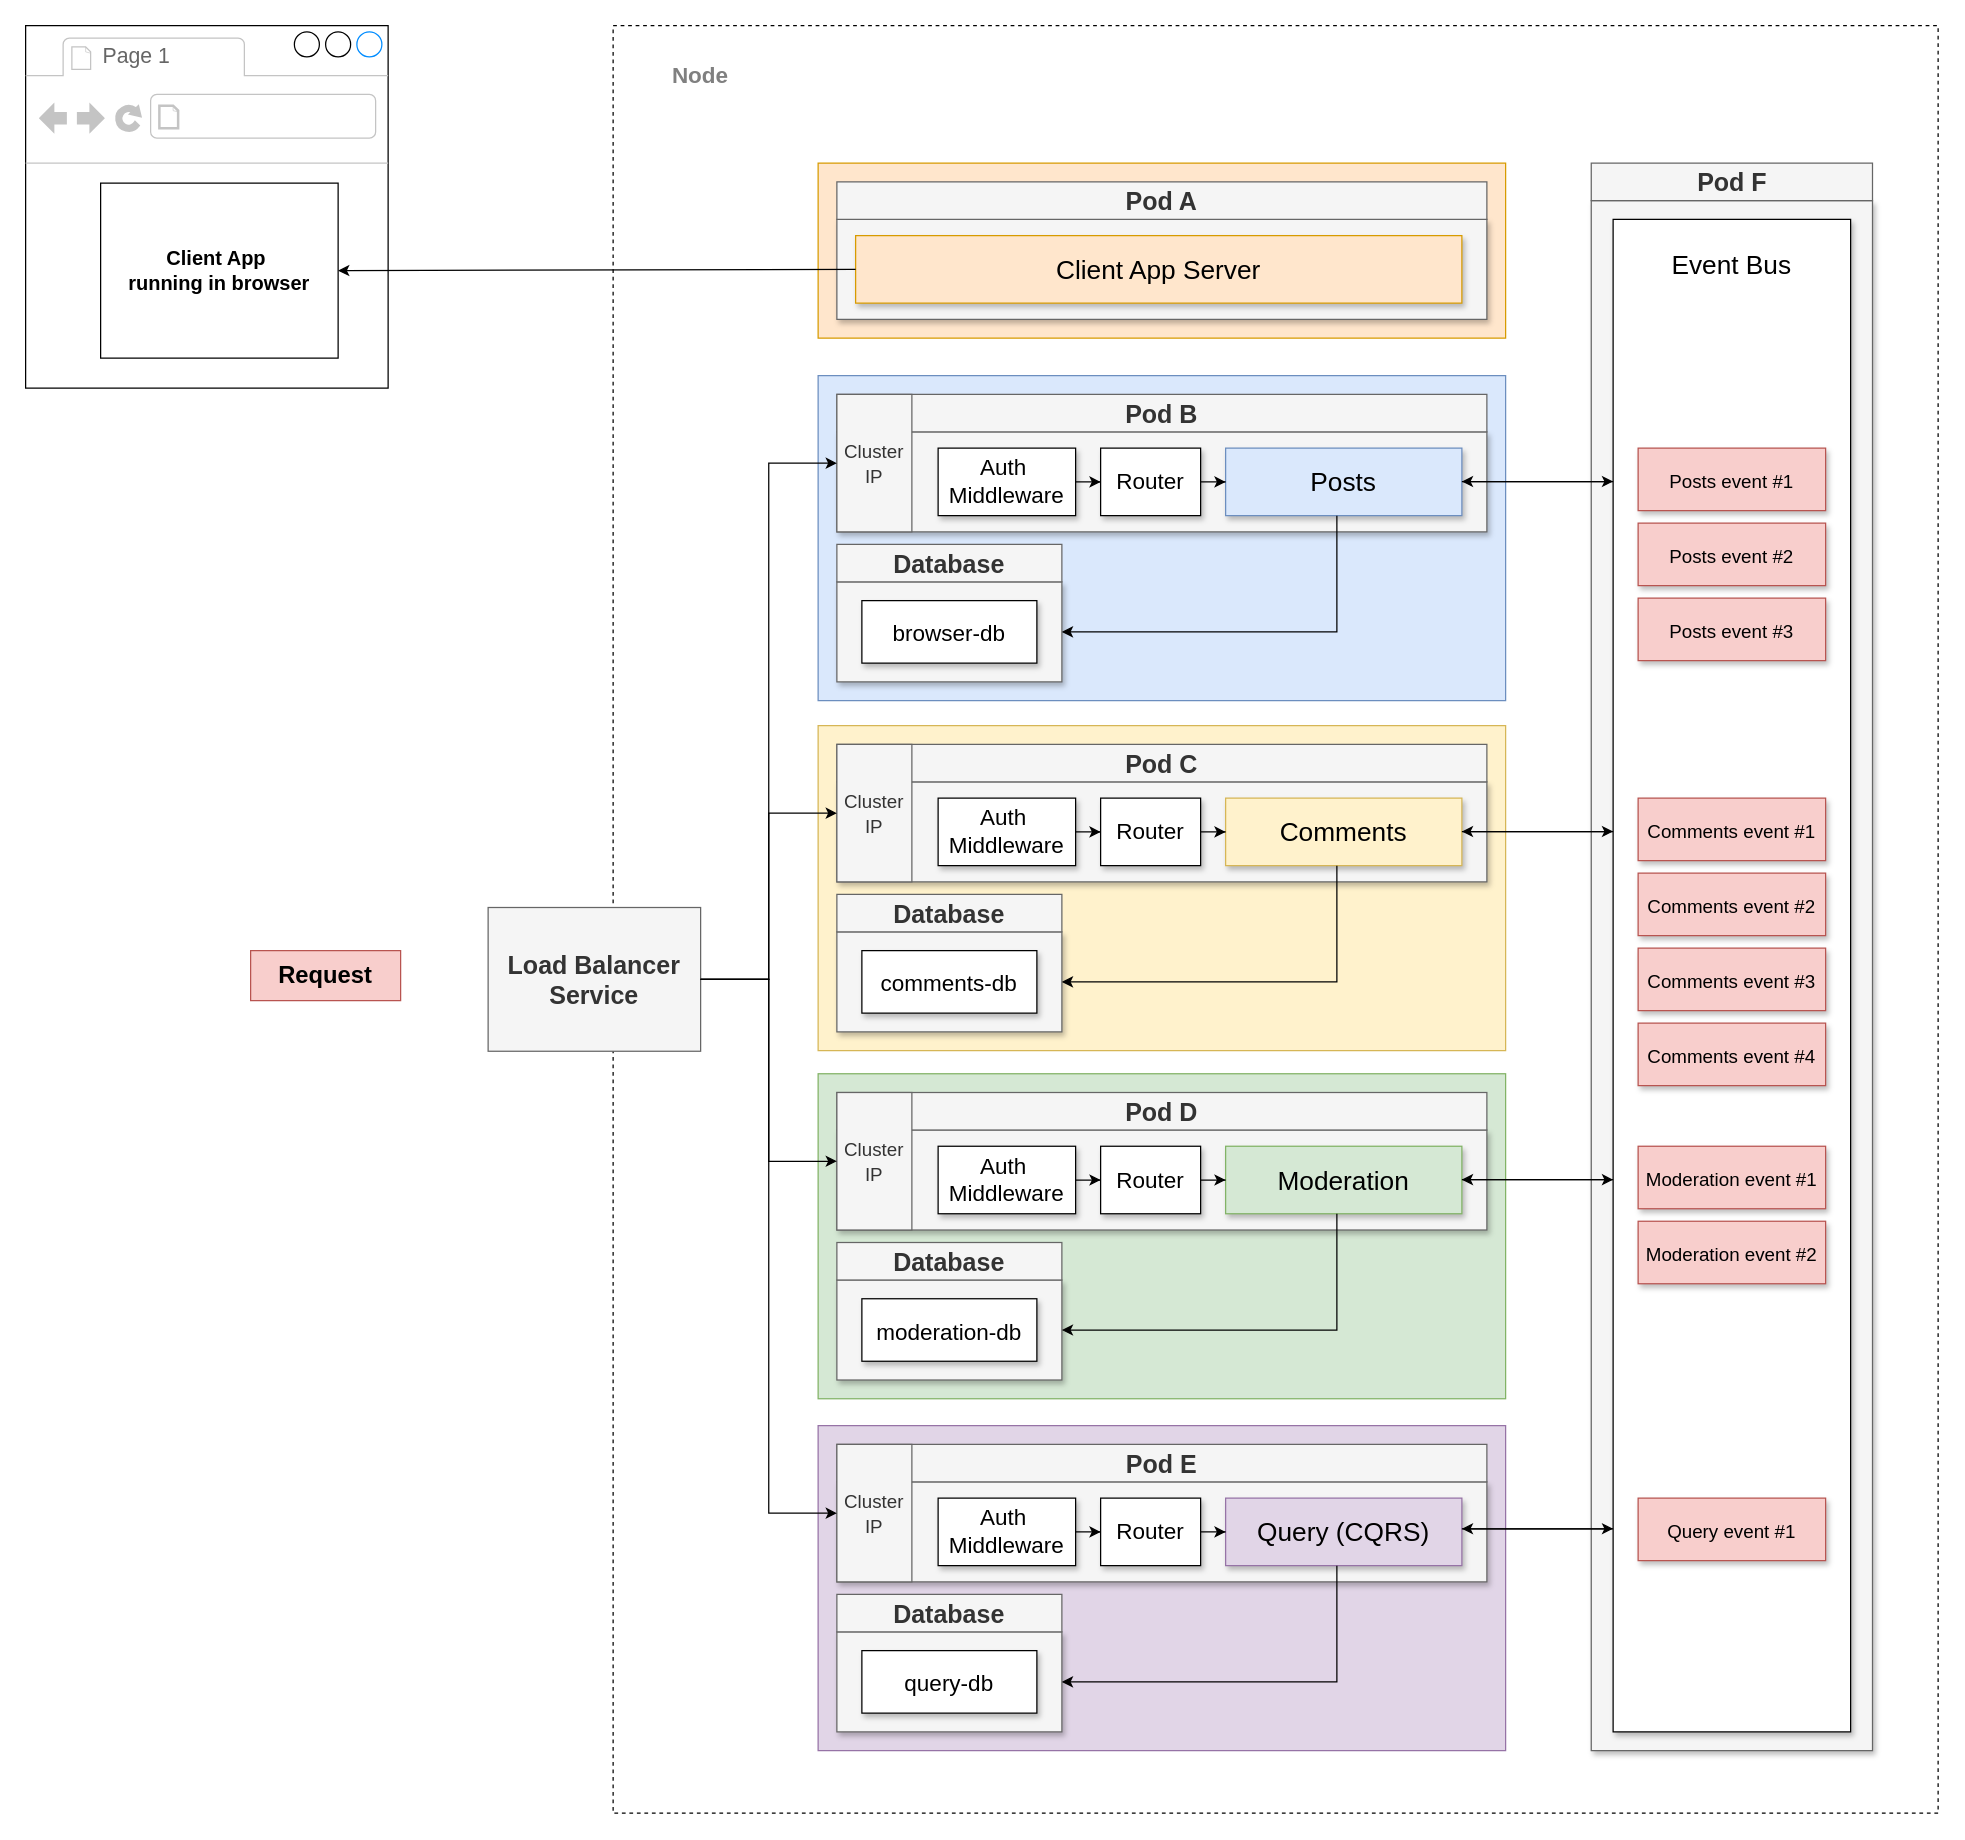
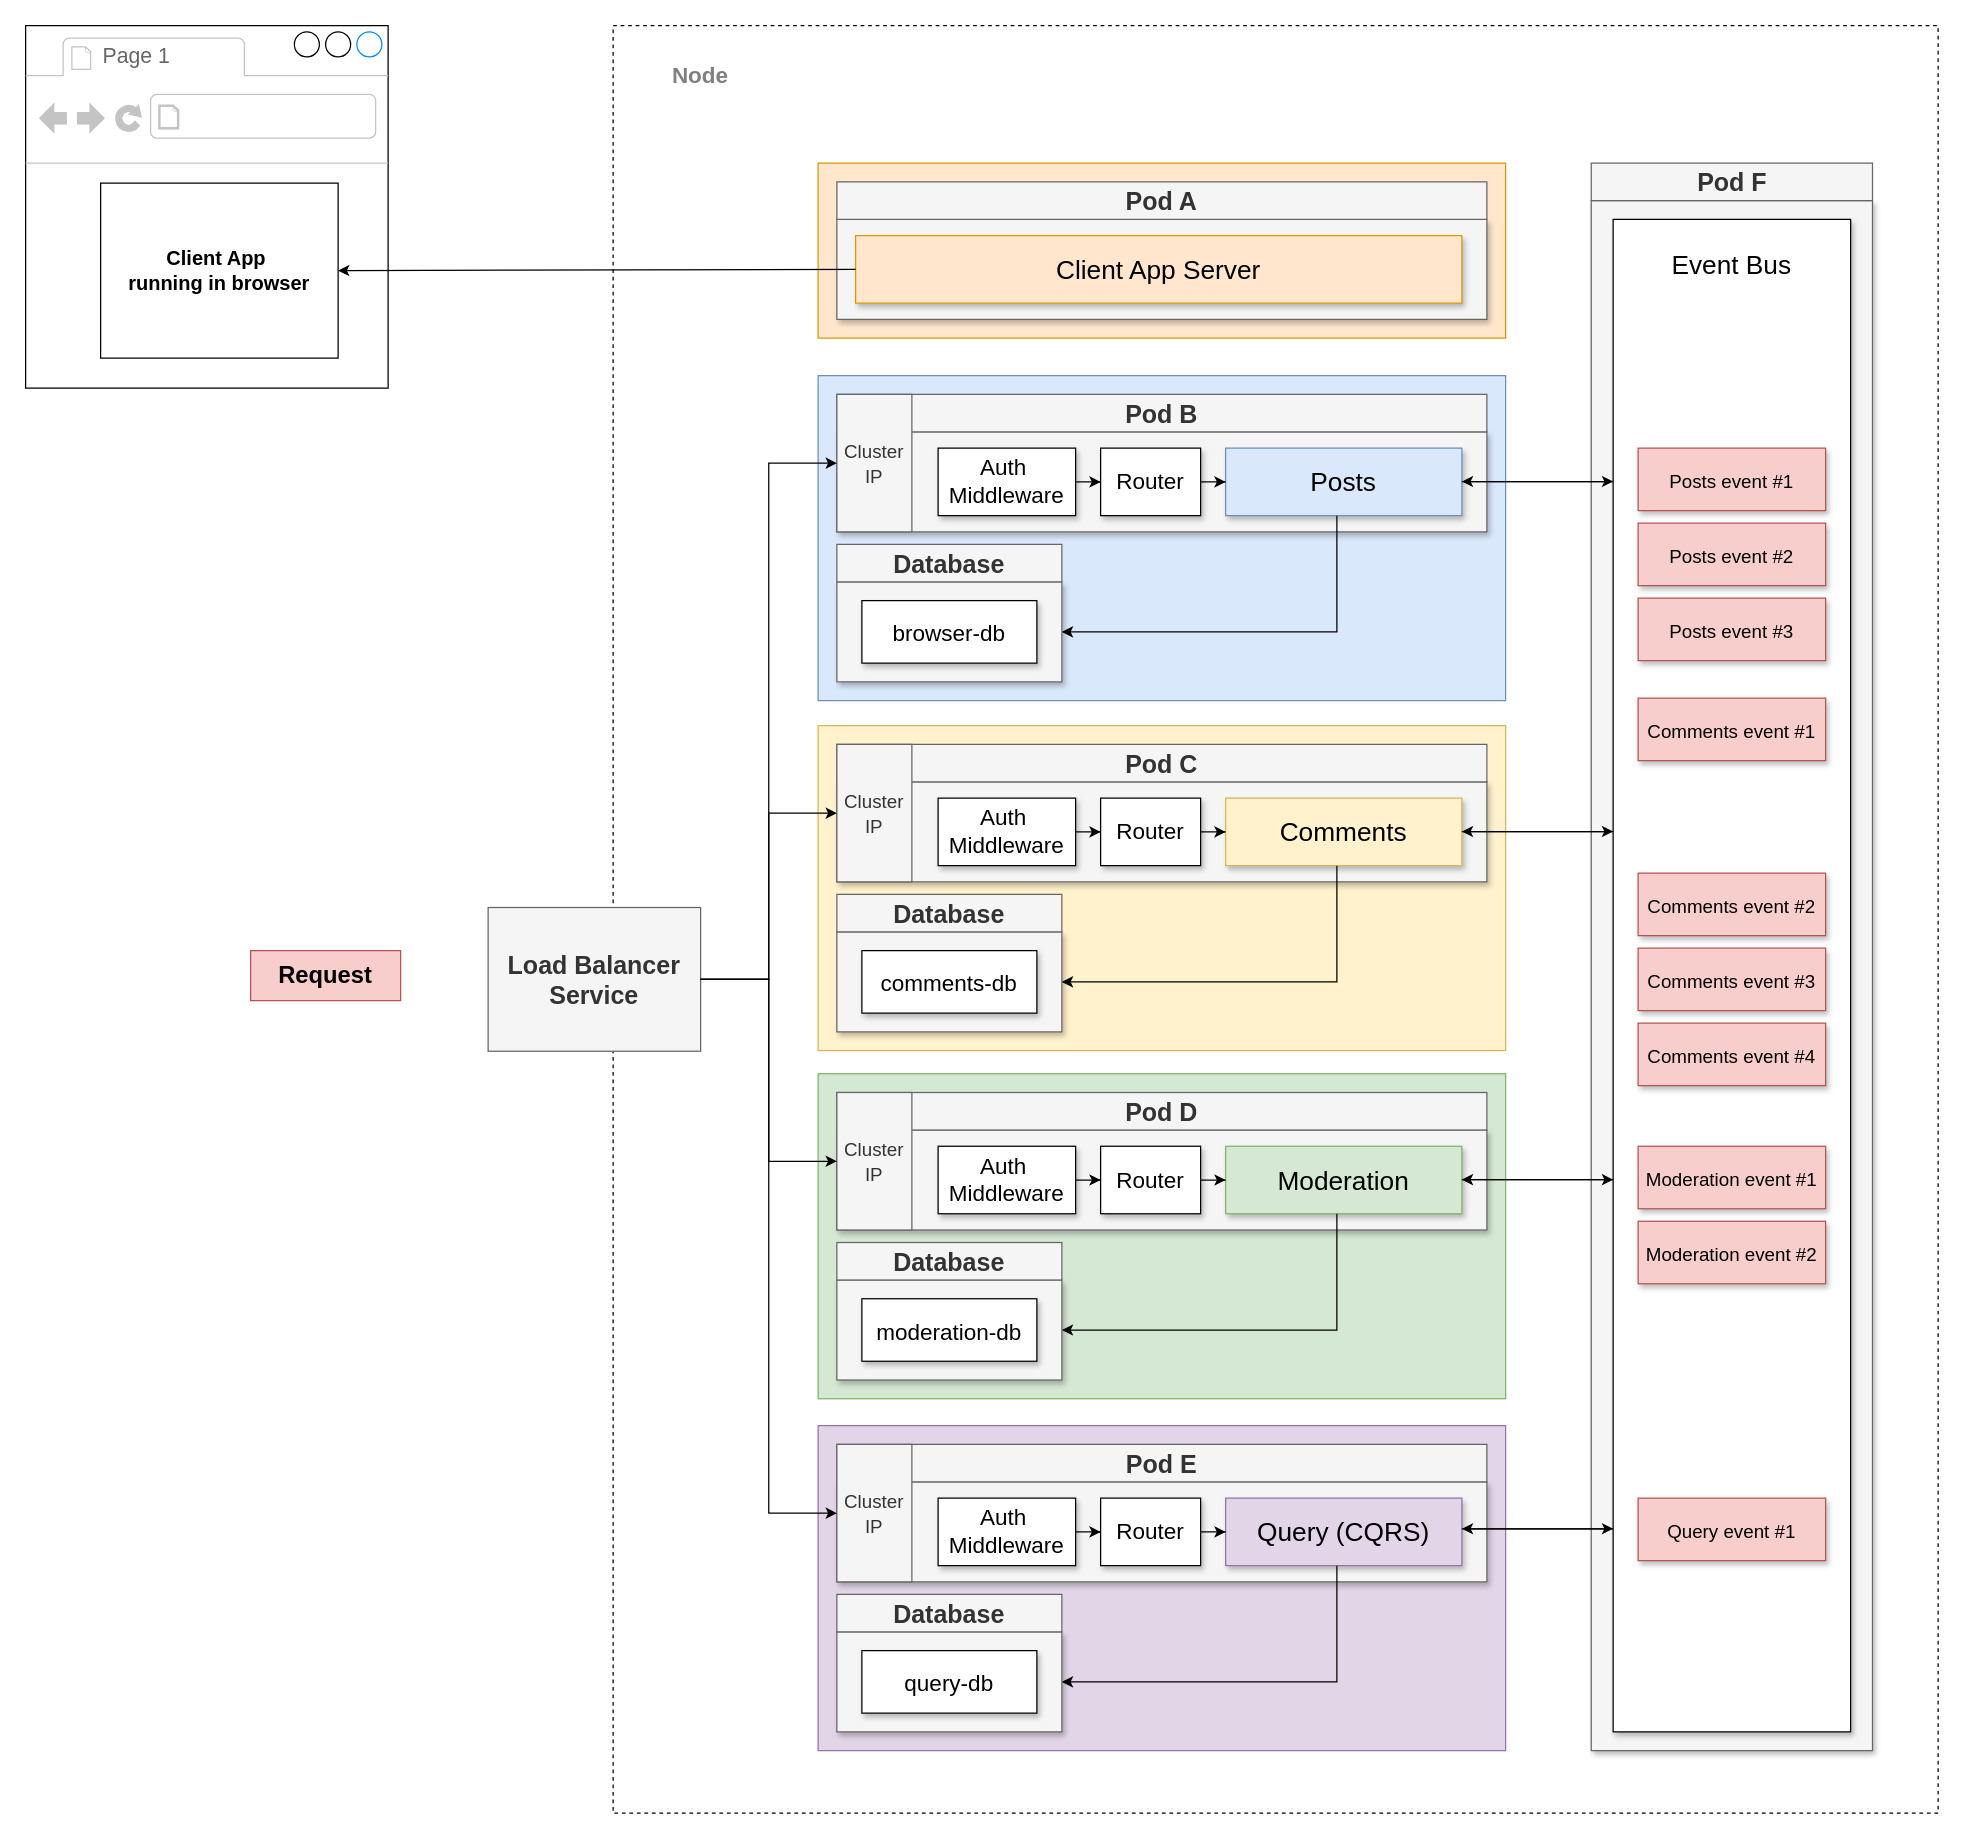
node "Comments event #1": moved (1732, 829) -> (1732, 729)
